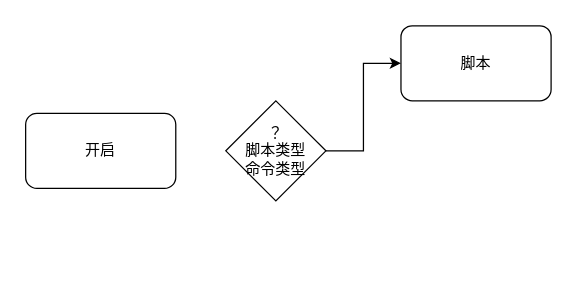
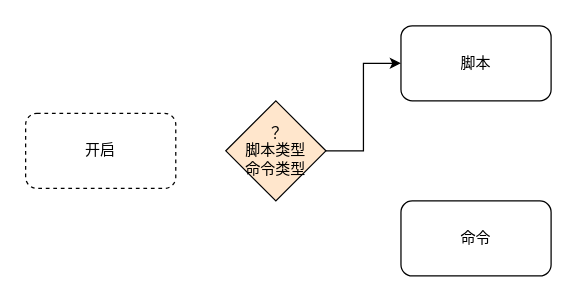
node "开启": style solid -> dashed
node "？ 脚本类型 命令类型": fillcolor #ffffff -> #ffe6cc
node "命令": added
